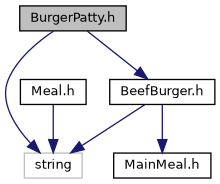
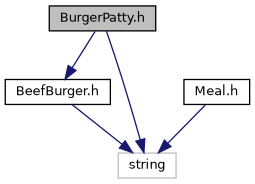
node "MainMeal.h": removed
